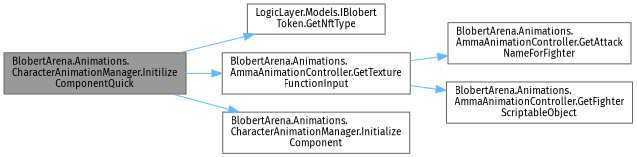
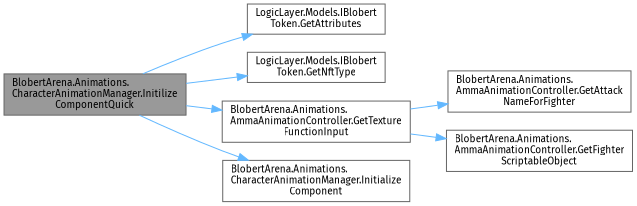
node "LogicLayer.Models.IBlobert Token.GetAttributes": added
